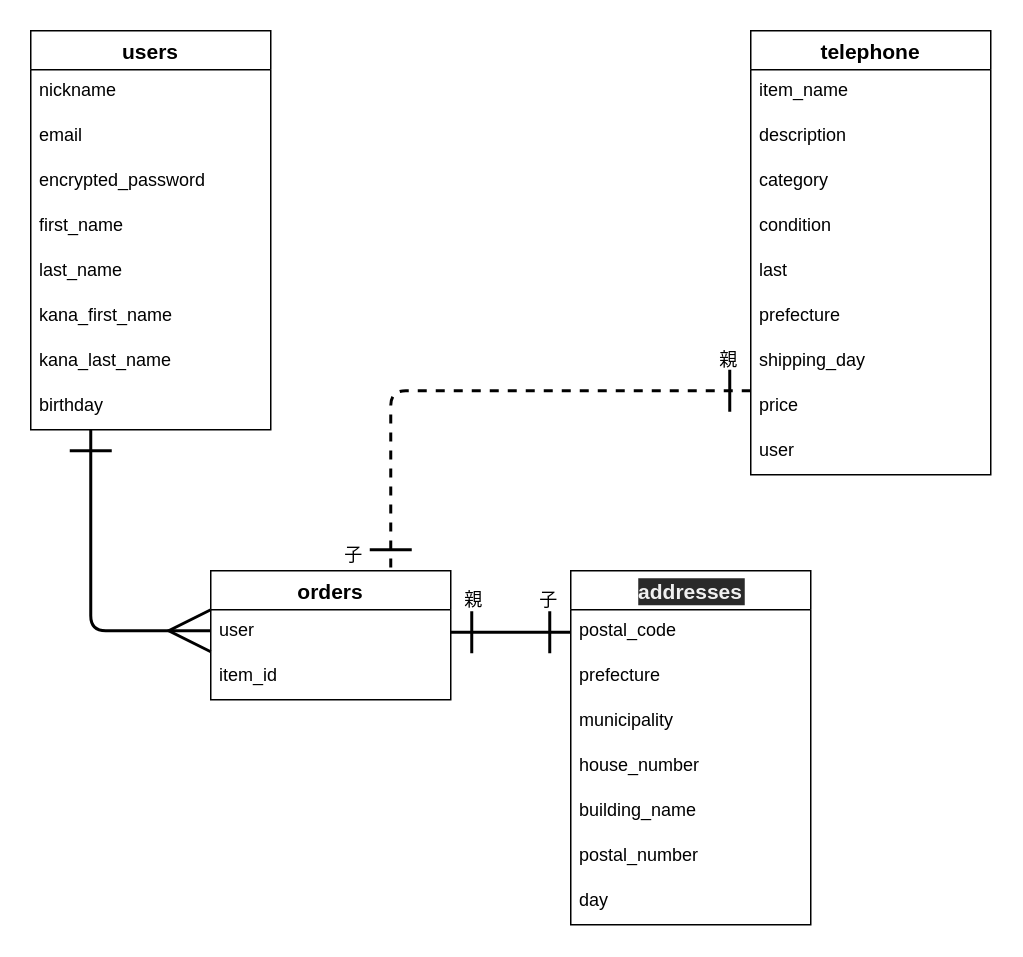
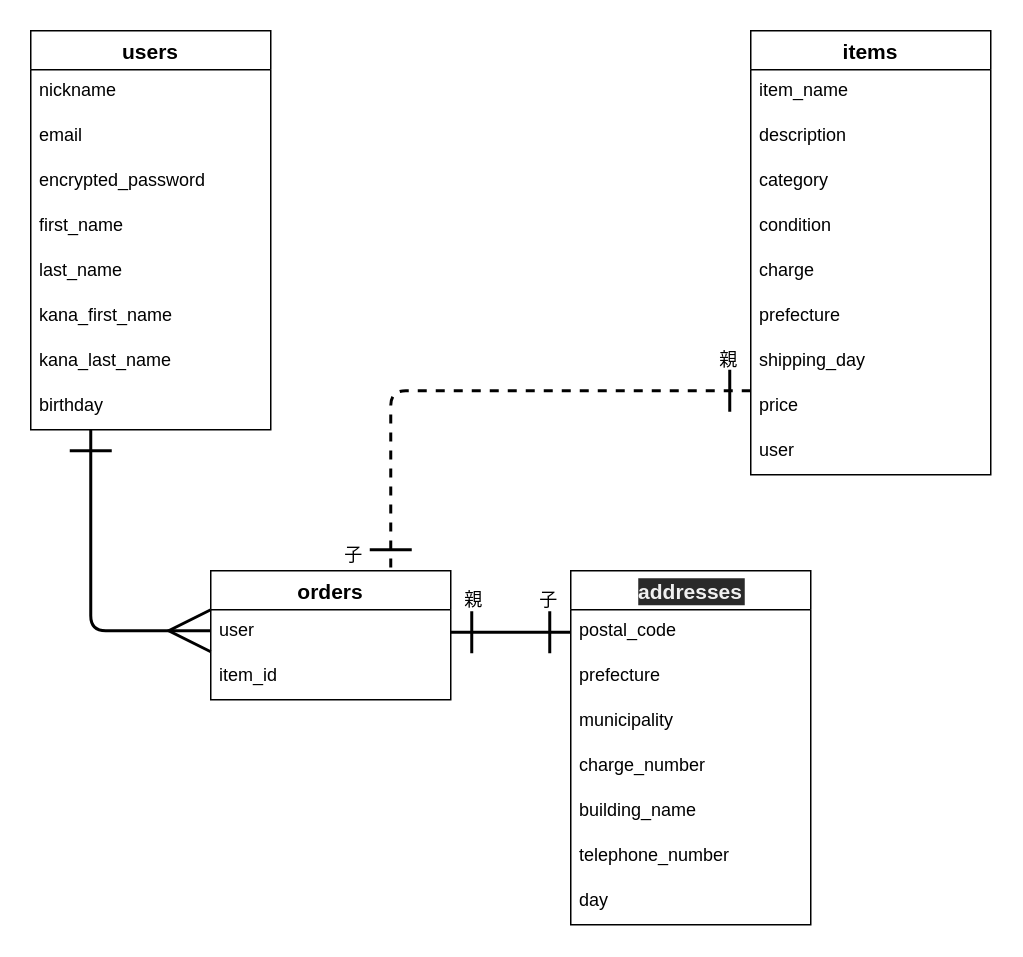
node "telephone": label "telephone" -> "items"
node "last": label "last" -> "charge"
node "house_number": label "house_number" -> "charge_number"
node "postal_number": label "postal_number" -> "telephone_number"
